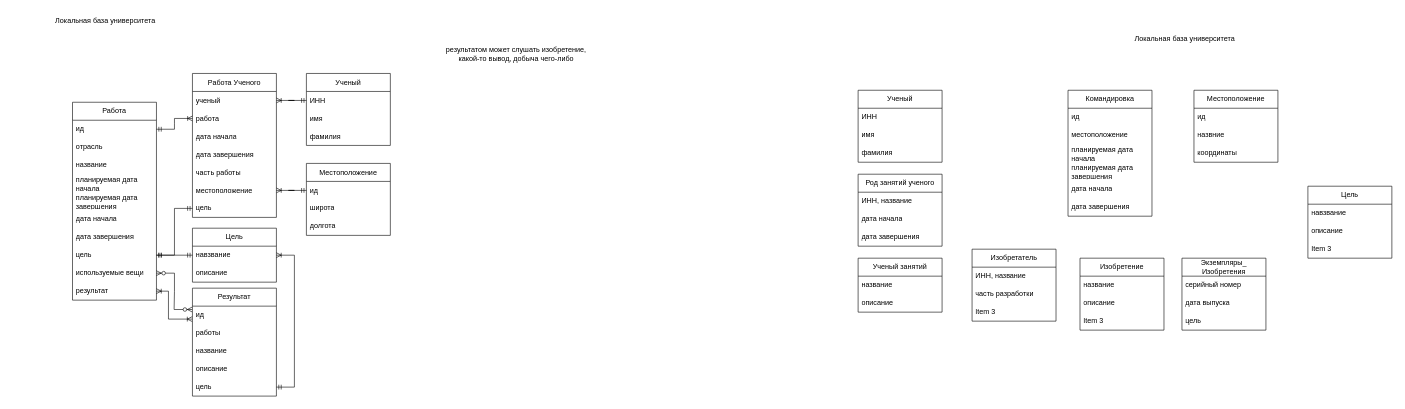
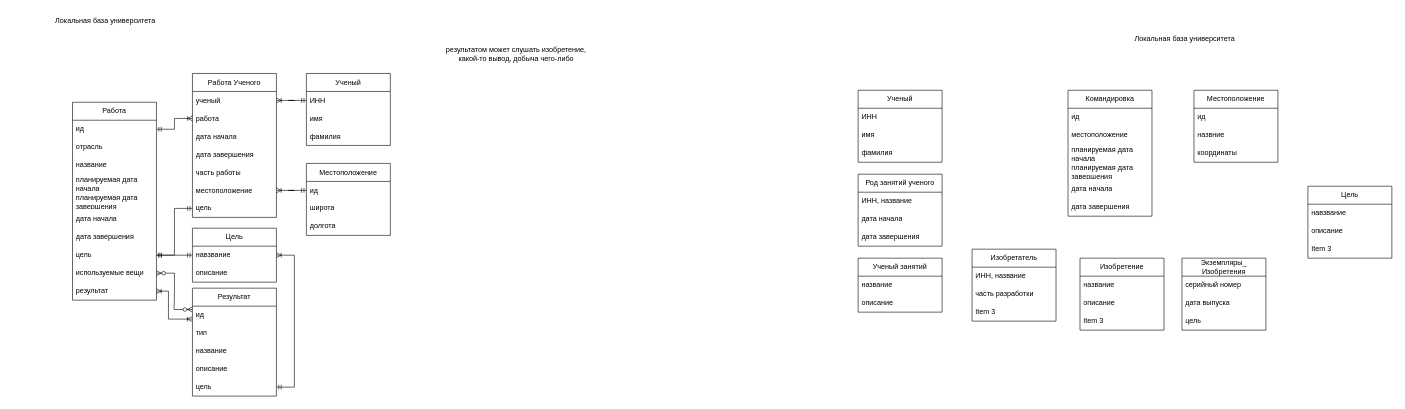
node "работы": label "работы" -> "тип"
